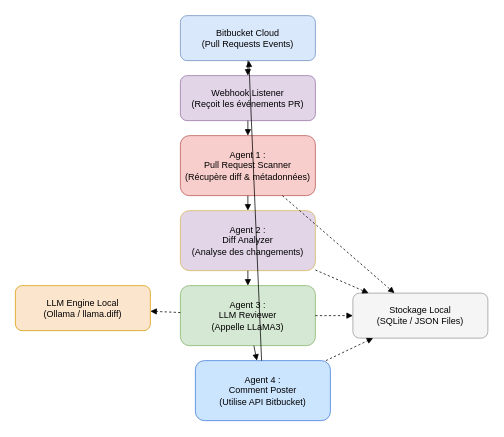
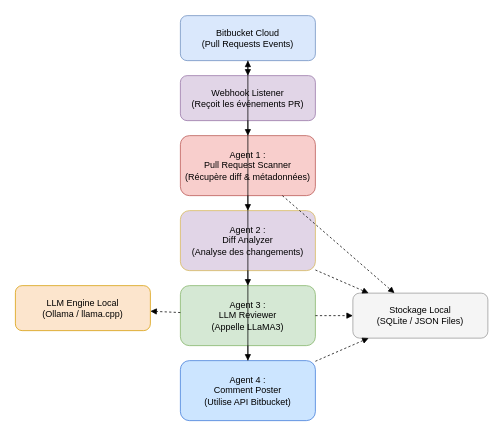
node "LLM Engine Local (Ollama / llama.diff)": label "LLM Engine Local (Ollama / llama.diff)" -> "LLM Engine Local (Ollama / llama.cpp)"
node "Agent 4 : Comment Poster (Utilise API Bitbucket)": moved (263, 390) -> (248, 390)
